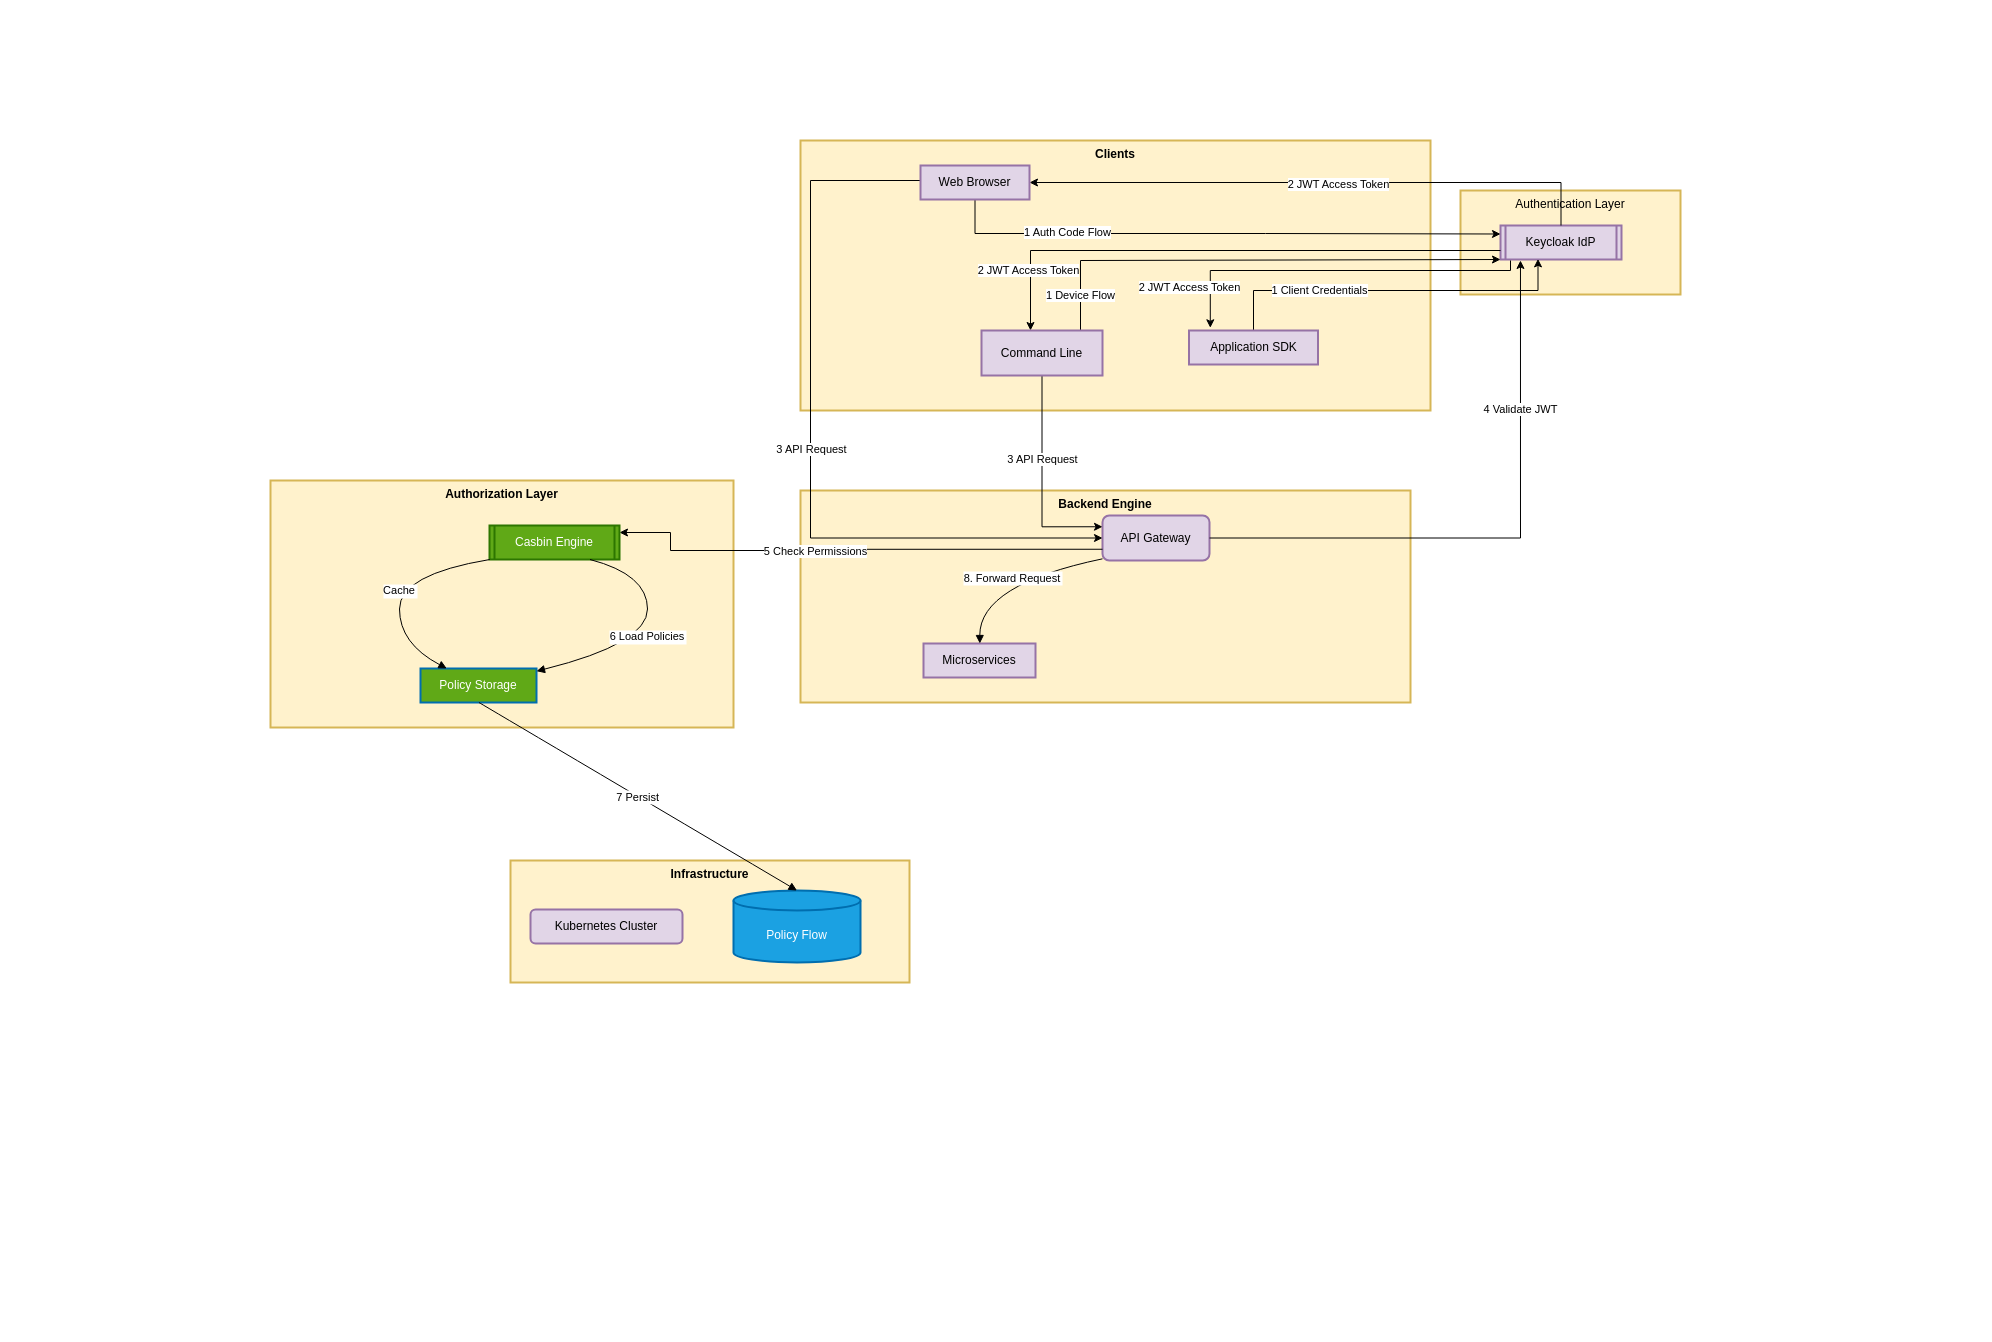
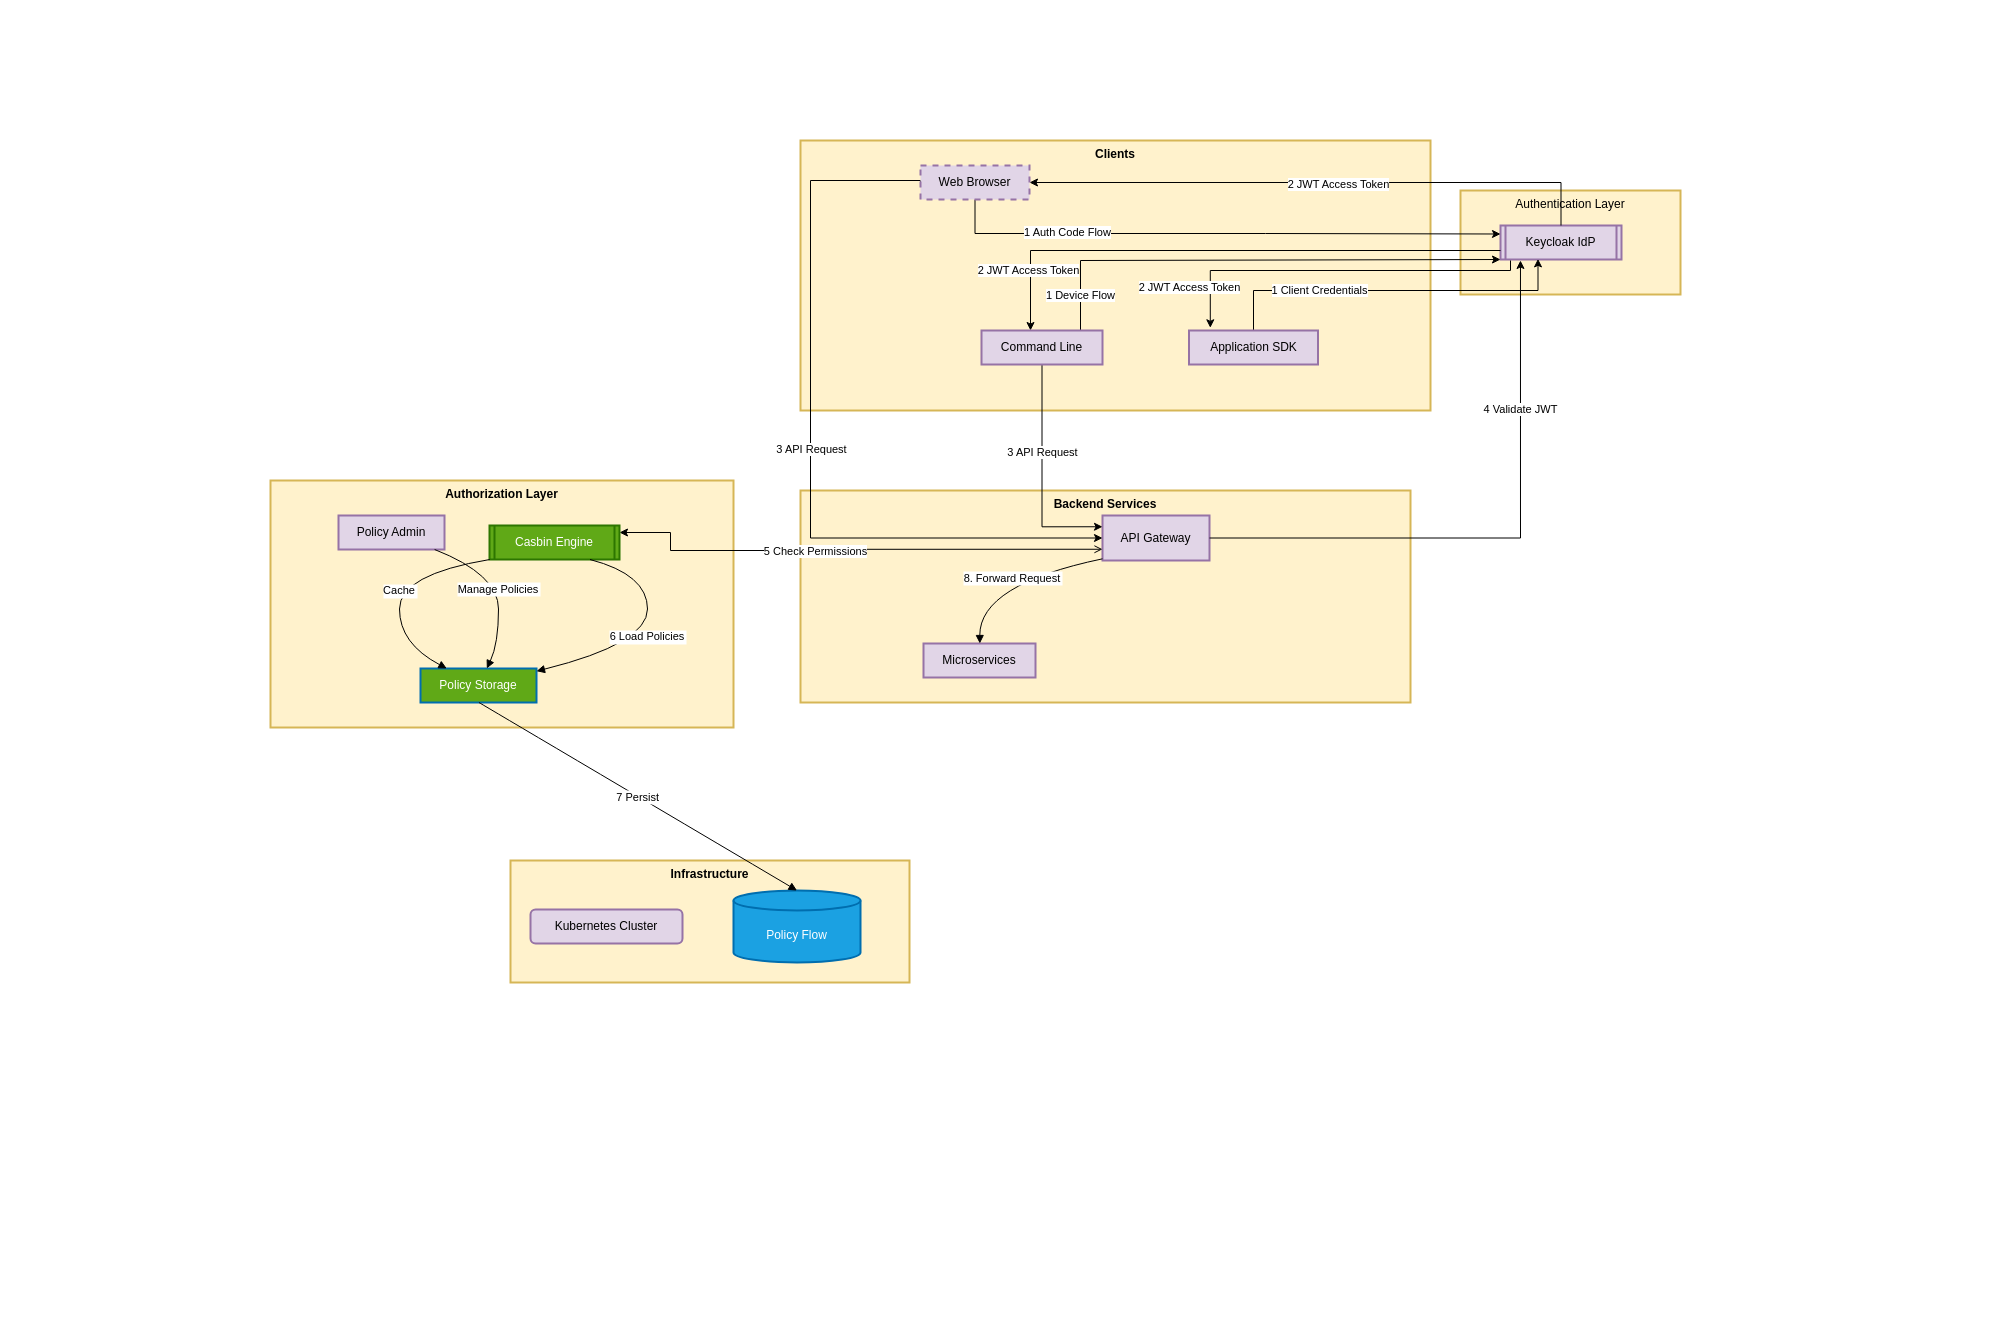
node "Web Browser": style solid -> dashed
node "Command Line": size 121x45 -> 121x34
node "Backend Engine": label "Backend Engine" -> "Backend Services"
node "Policy Admin": added
node "API Gateway": shape rounded rectangle -> rectangle
edge "API Gateway" -> "Casbin Engine": arrowhead none -> open
edge "Policy Admin" -> "Policy Storage": added, label "Manage Policies"
